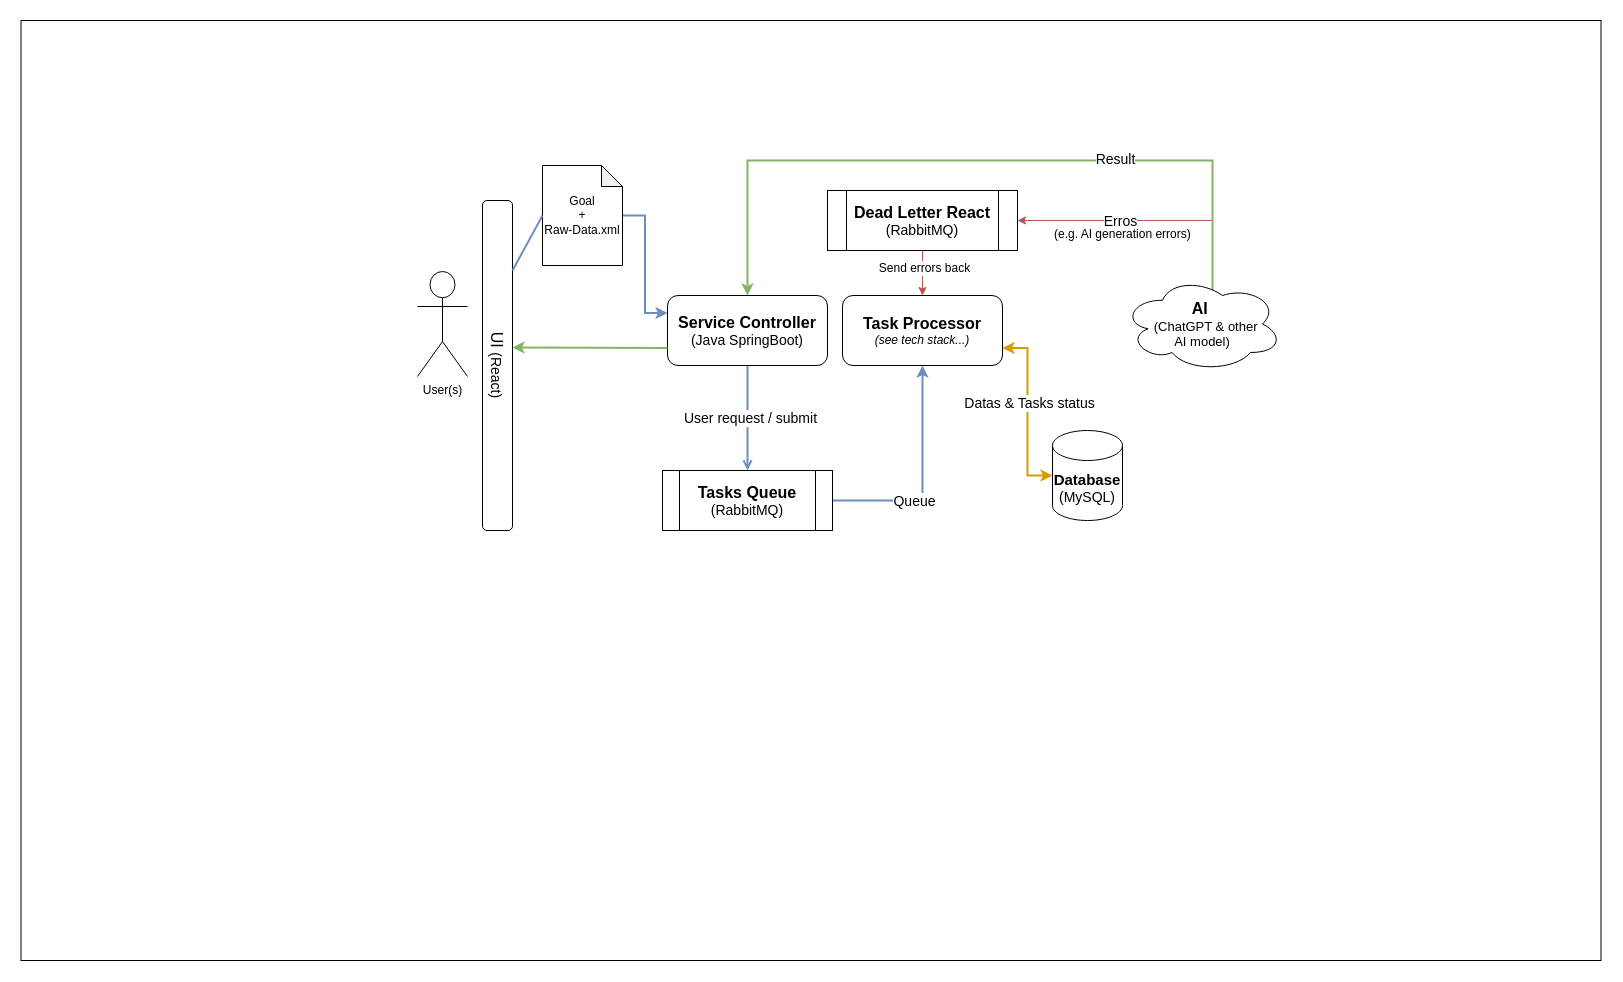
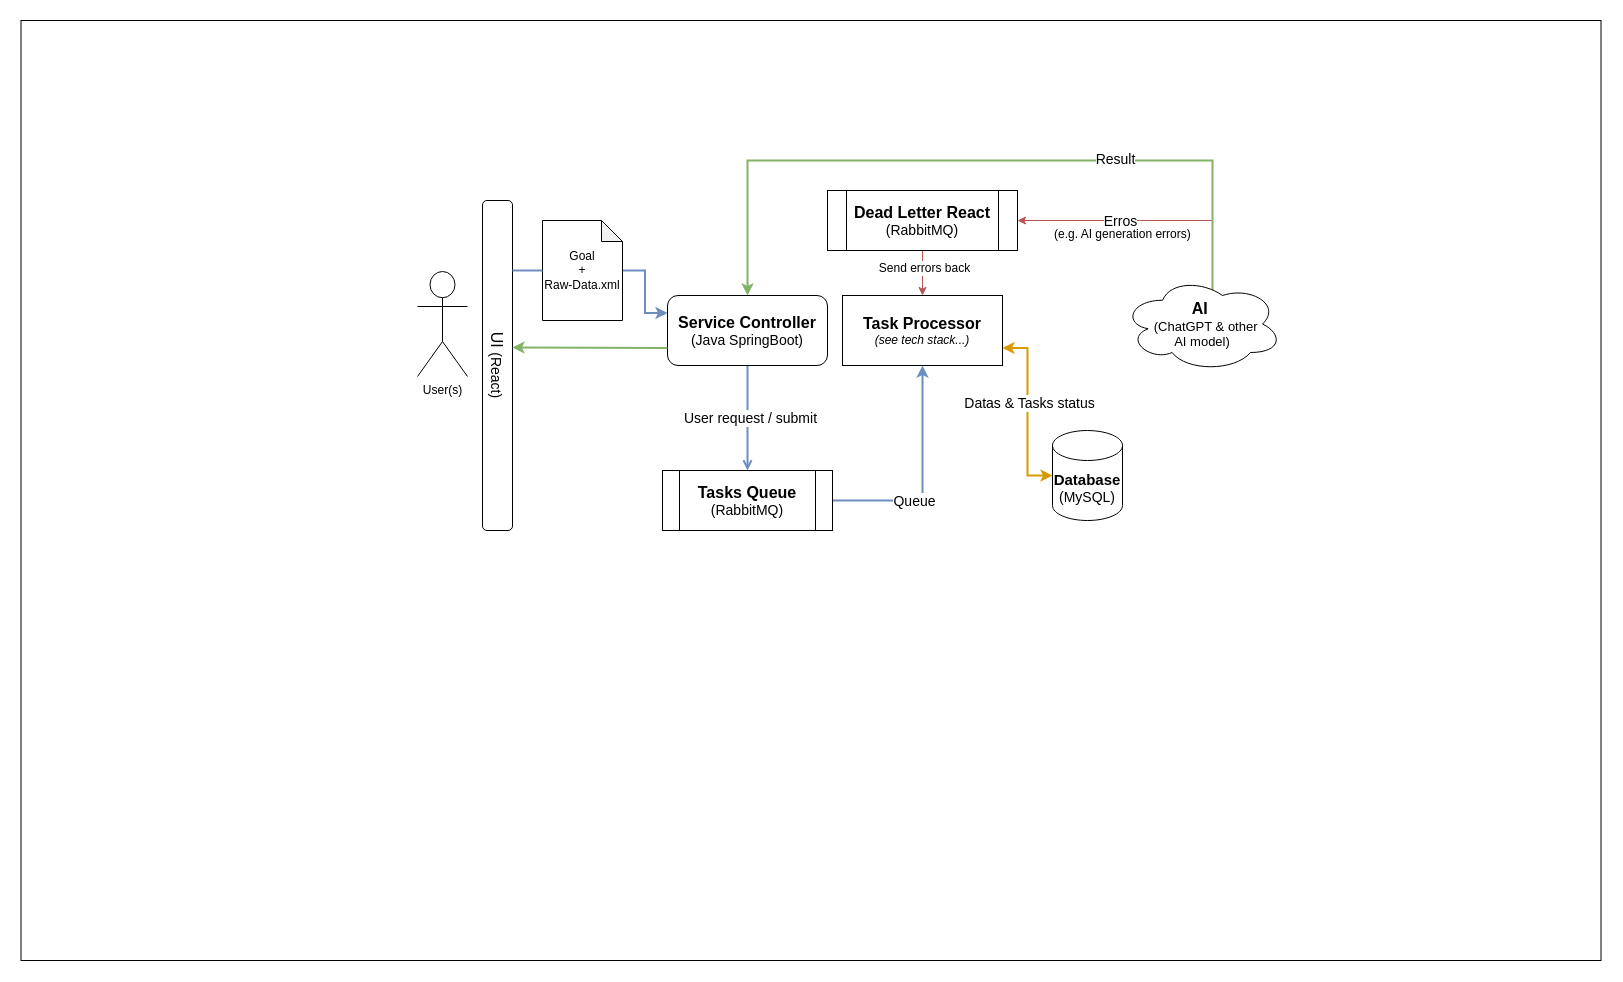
node "Goal + Raw-Data.xml": moved (583, 216) -> (583, 271)
node "Task Processor (see tech stack...)": shape rounded rectangle -> rectangle
